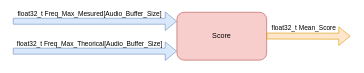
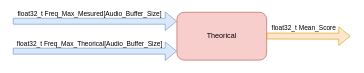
node "Score": label "Score" -> "Theorical"
